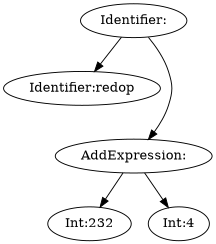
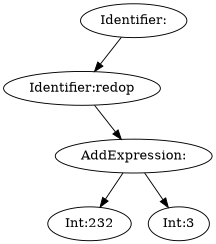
edge "Identifier:" -> "AddExpression:": now "Identifier:redop" -> "AddExpression:"
node "Int:4": label "Int:4" -> "Int:3"
